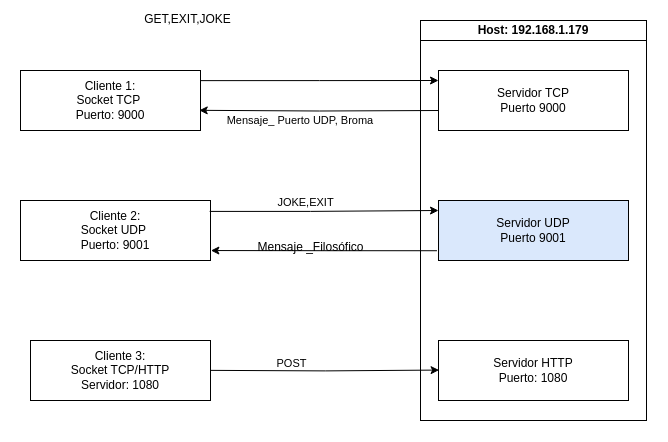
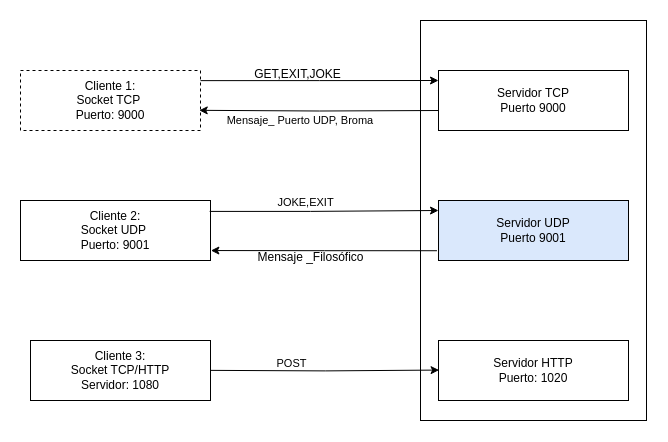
node "GET,EXIT,JOKE": moved (188, 20) -> (298, 75)
node "Host: 192.168.1.179": removed
node "Cliente 1: Socket TCP Puerto: 9000": style solid -> dashed
node "Mensaje _Filosófico": moved (311, 248) -> (311, 258)
node "Servidor HTTP Puerto: 1080": label "Servidor HTTP Puerto: 1080" -> "Servidor HTTP Puerto: 1020"
